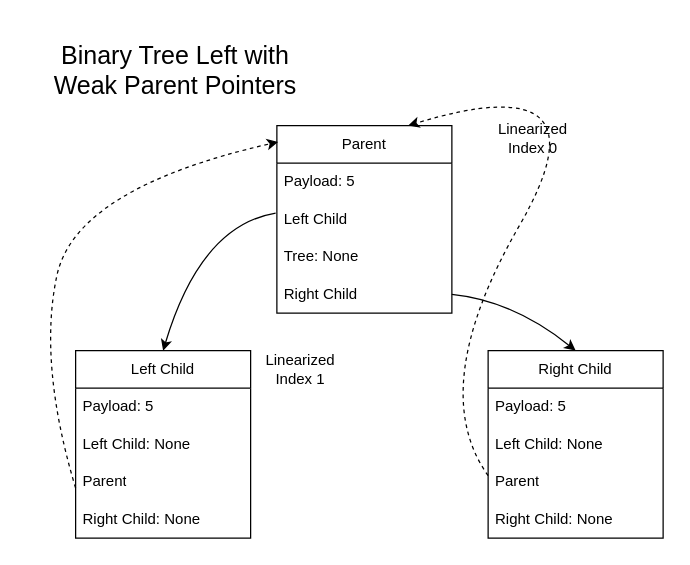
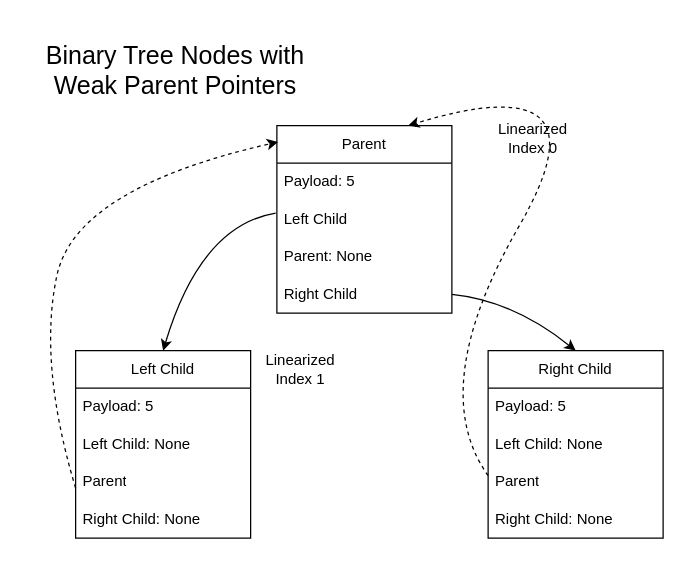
node "Binary Tree Left with Weak Parent Pointers": label "Binary Tree Left with Weak Parent Pointers" -> "Binary Tree Nodes with Weak Parent Pointers"
node "Tree: None": label "Tree: None" -> "Parent: None"
